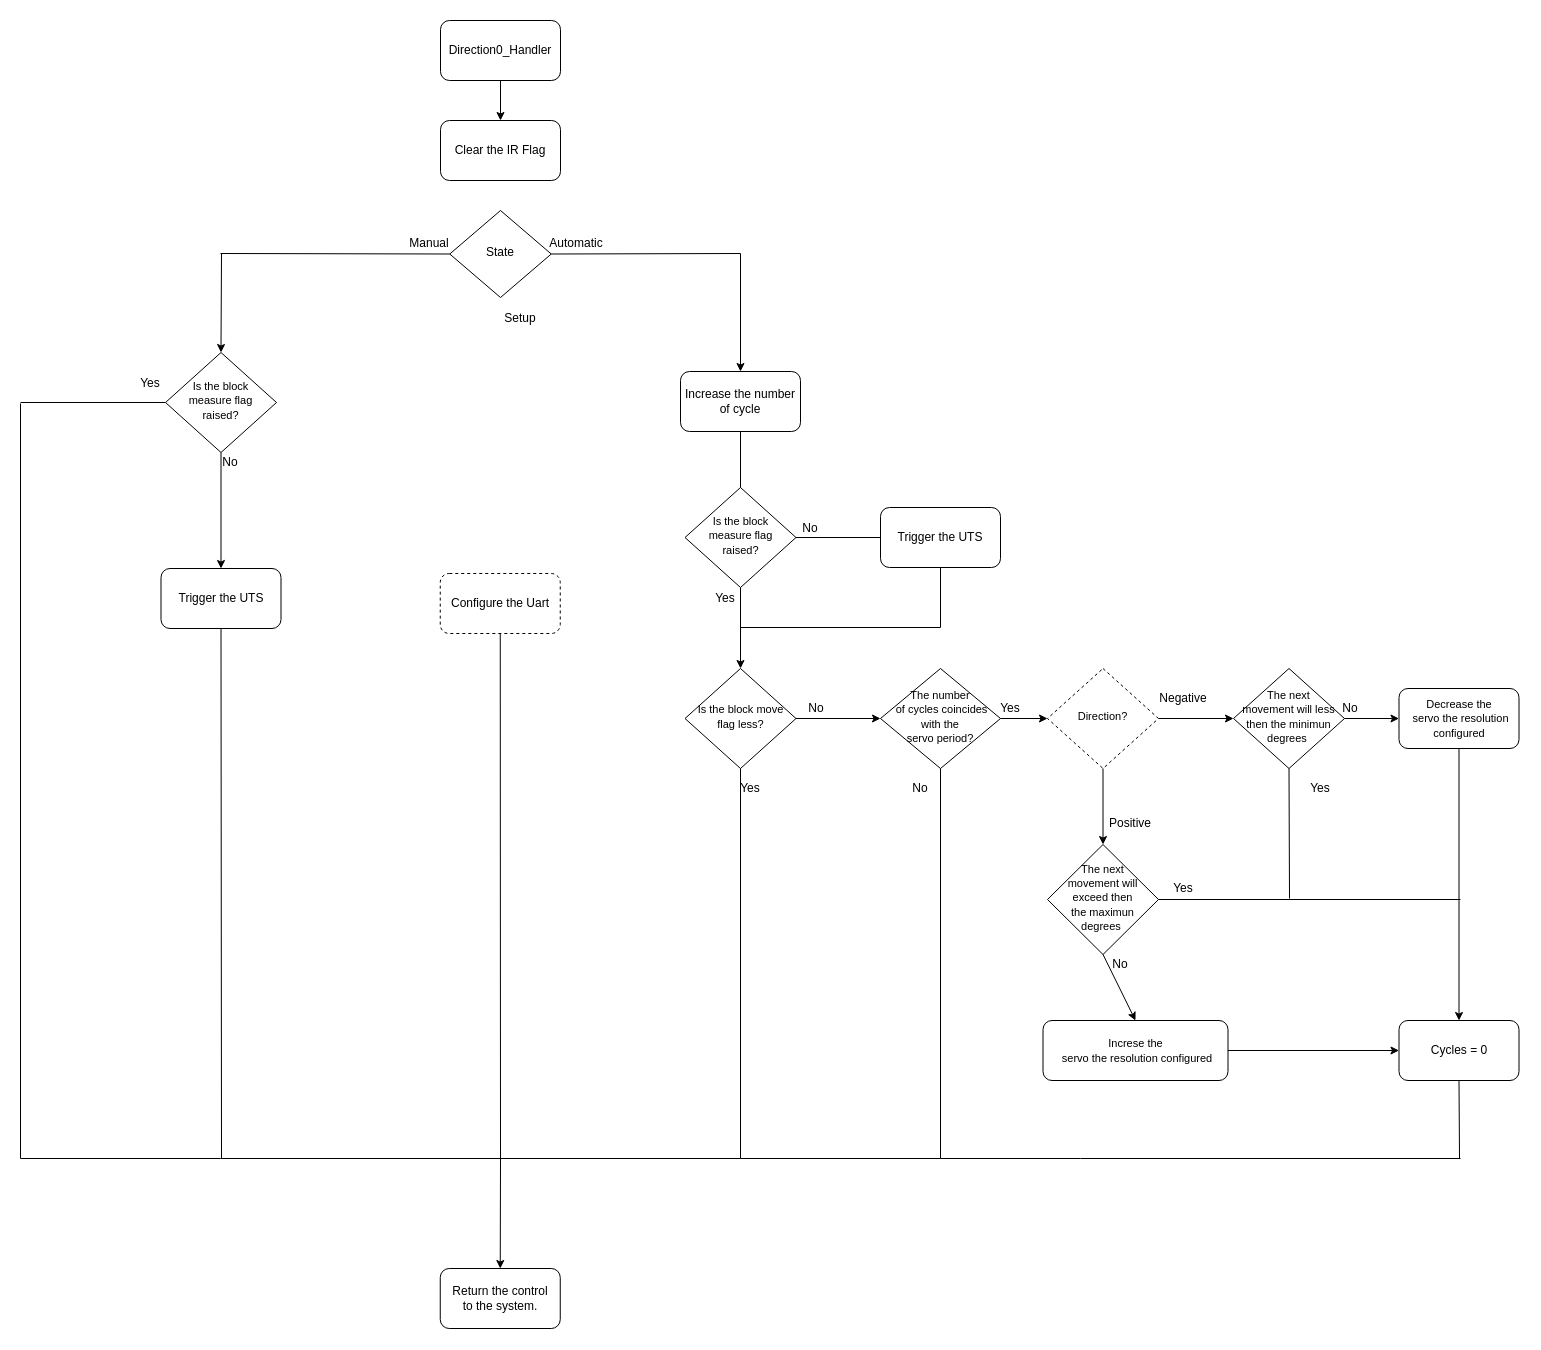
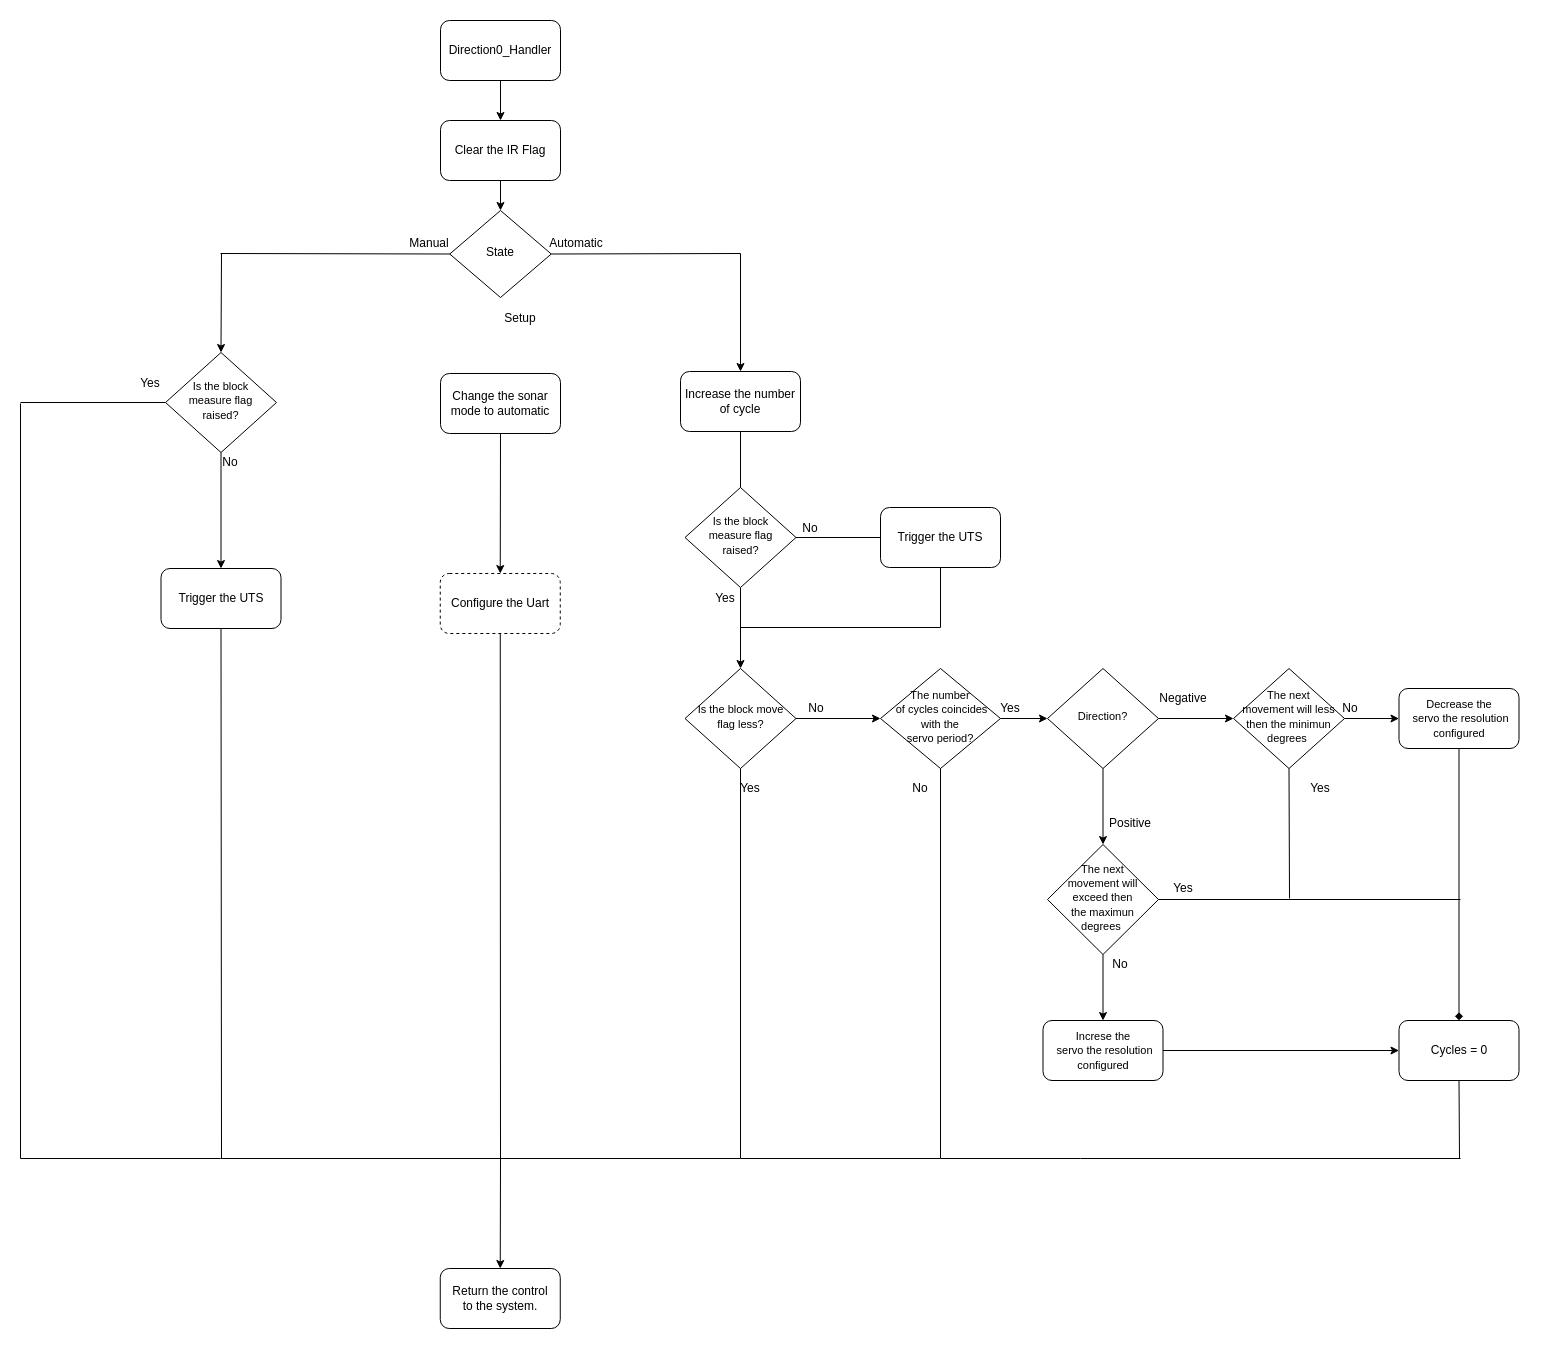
edge "Clear the IR Flag" -> "State": added
node "Change the sonar mode to automatic": added
edge "Change the sonar mode to automatic" -> "Configure the Uart": added
node "Direction?": style dashed -> solid
edge "Decrease the servo the resolution configured" -> "Cycles = 0": arrowhead classic -> diamond
node "Increse the servo the resolution configured": size 185x60 -> 120x60
